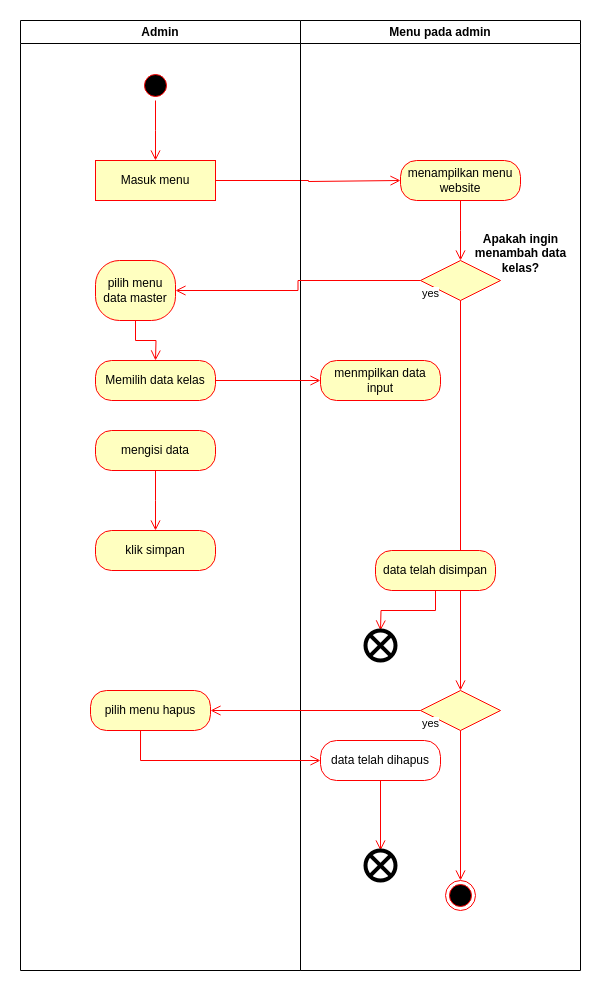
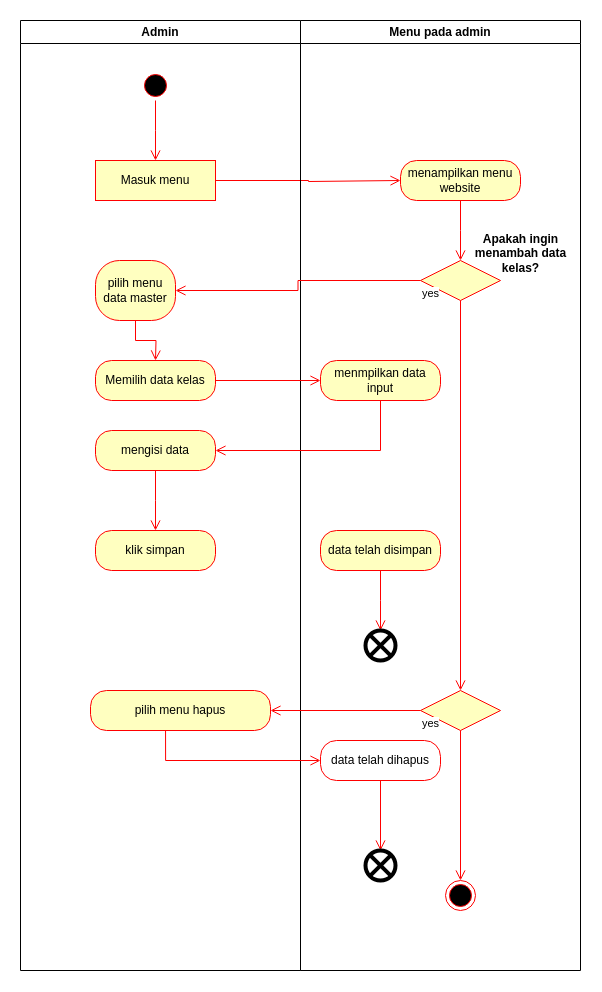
edge "menmpilkan data input" -> "mengisi data": added
node "data telah disimpan": moved (436, 571) -> (381, 551)
node "pilih menu hapus": size 120x40 -> 180x40
